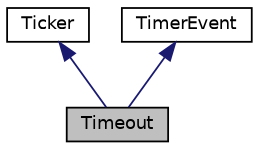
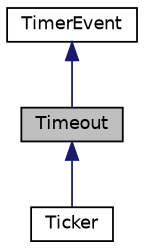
edge "Timeout" -> "Ticker": reversed
